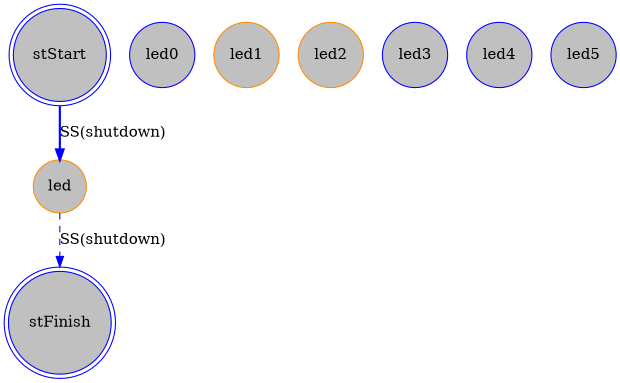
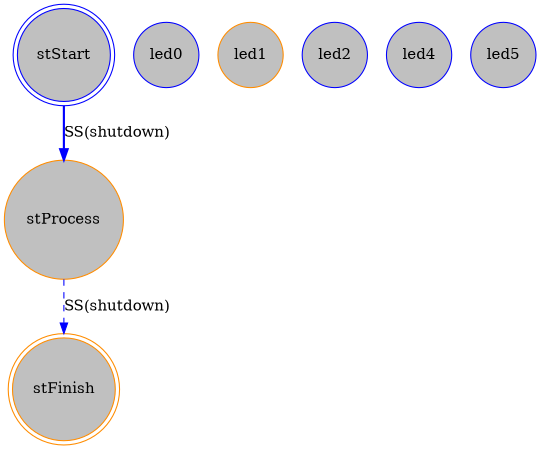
node "led2": color darkorange -> blue
node "led3": removed
node "led": label "led" -> "stProcess"
node "stFinish": color blue -> darkorange
